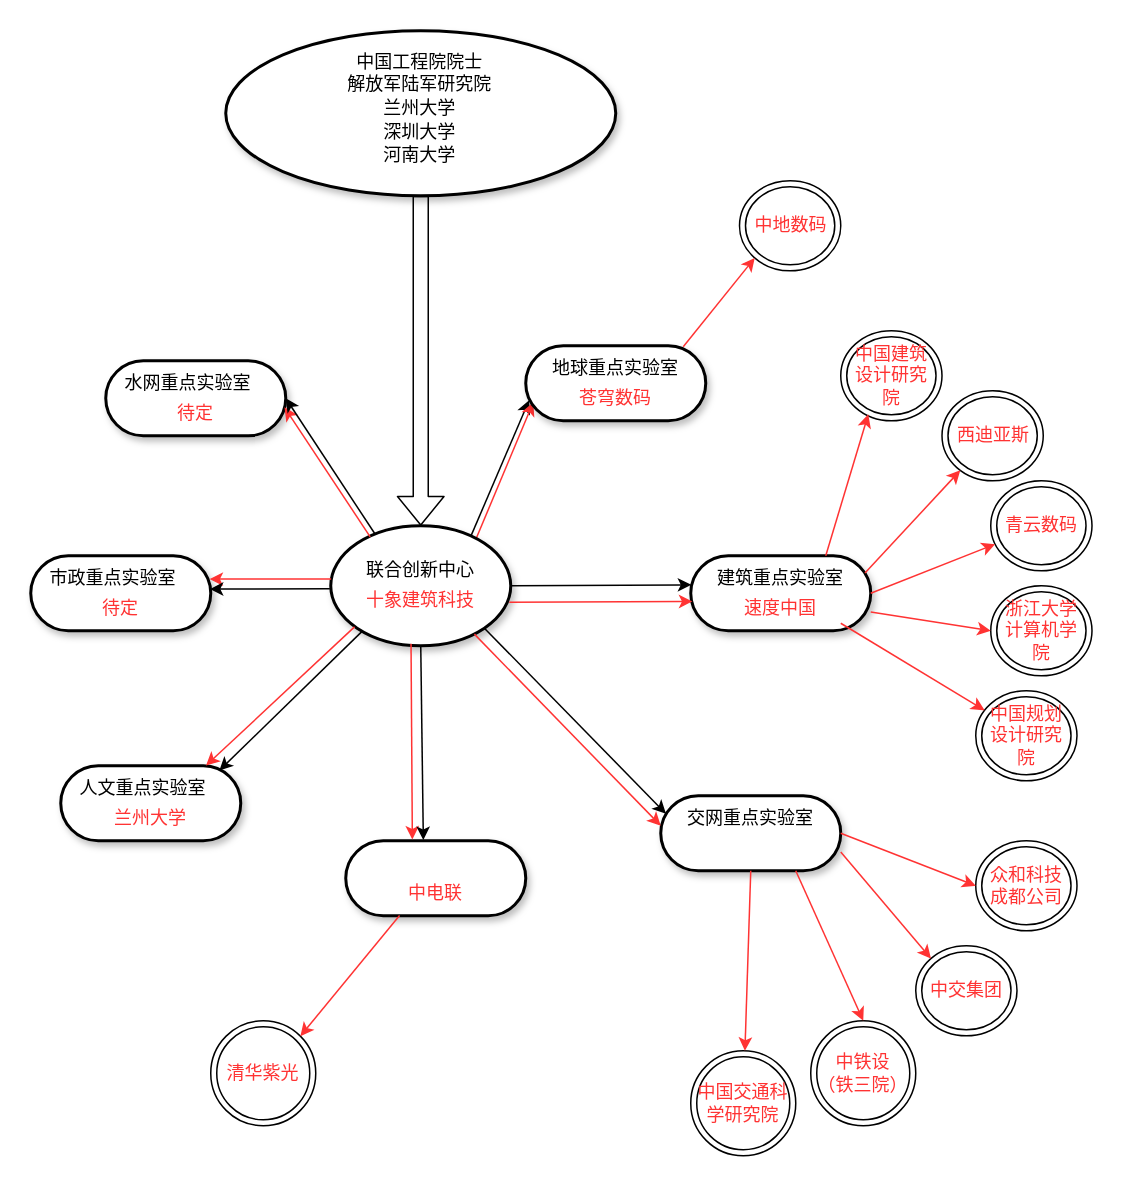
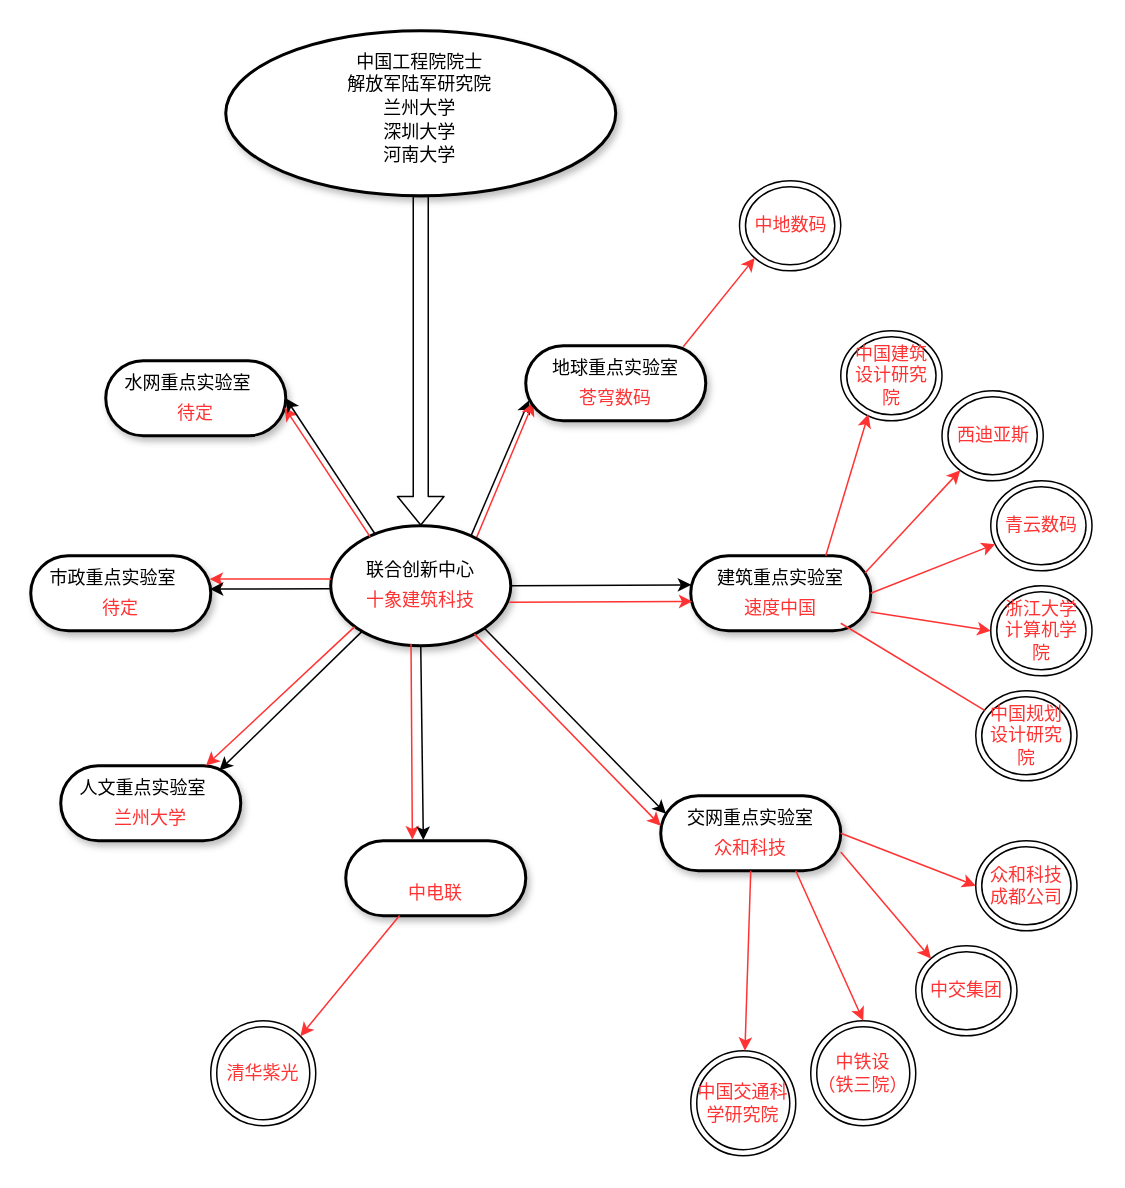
edge "速度中国" -> "中国规划设计研究院": arrowhead classic -> none
node "众和科技": added
